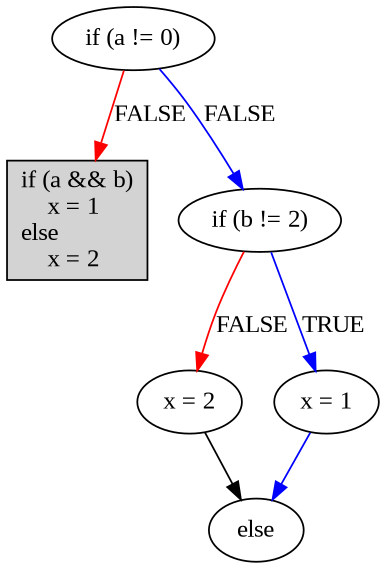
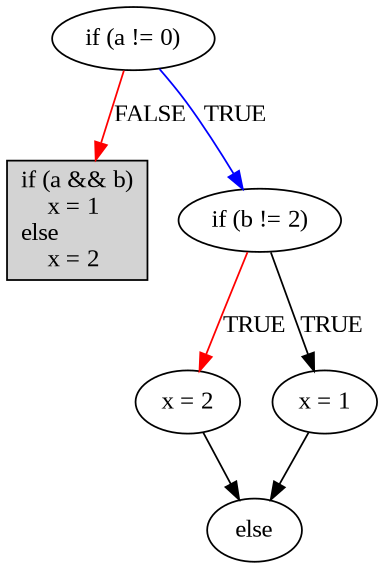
edge "if (a != 0)" -> "if (b != 2)": label "FALSE" -> "TRUE"
edge "if (b != 2)" -> "x = 1": color blue -> black
edge "if (b != 2)" -> "x = 2": label "FALSE" -> "TRUE"
edge "x = 1" -> "else": color blue -> black
